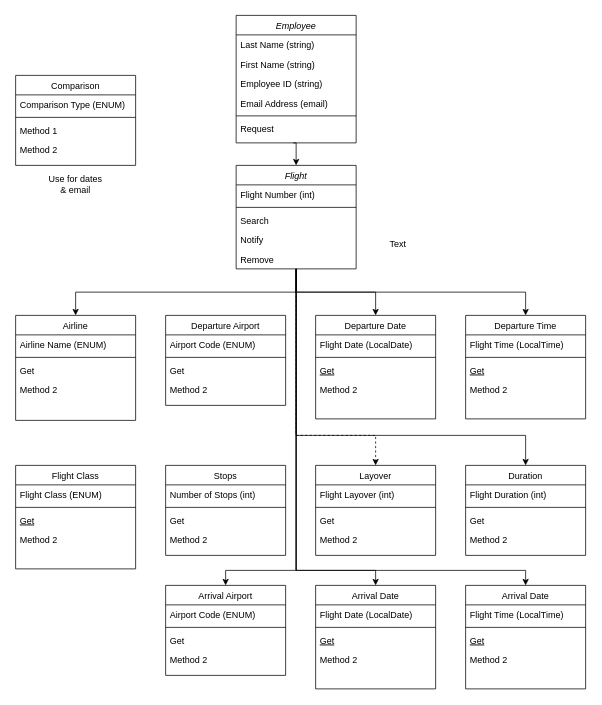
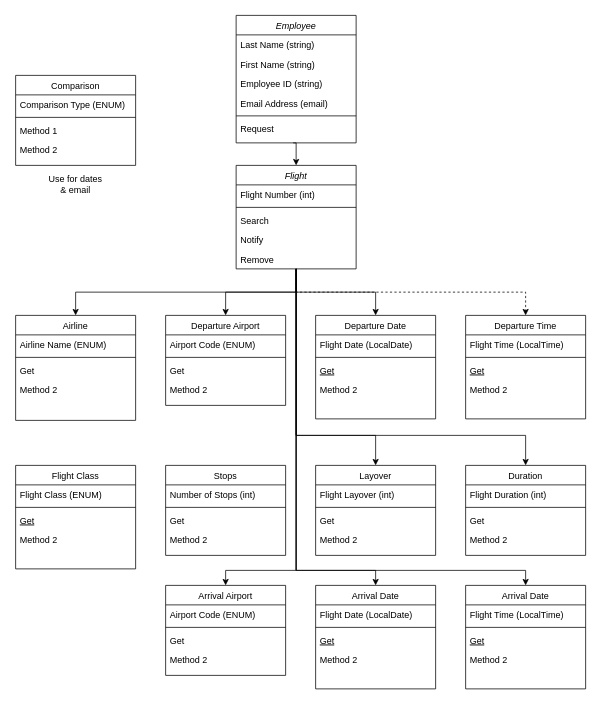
node "Text": removed
edge "Flight" -> "Departure Time": style solid -> dashed
edge "Flight" -> "Departure Airport": added
edge "Flight" -> "Layover": style dashed -> solid
